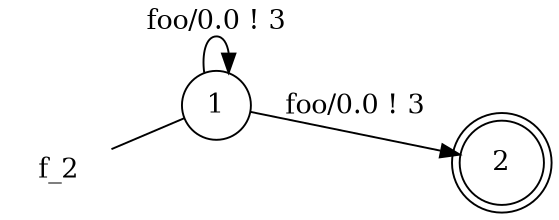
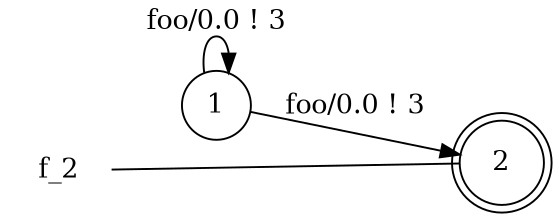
edge "1" -- "f_2": now "2" -- "f_2"
